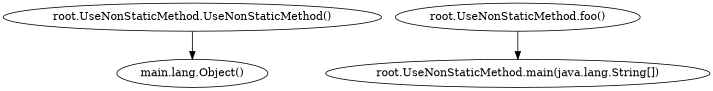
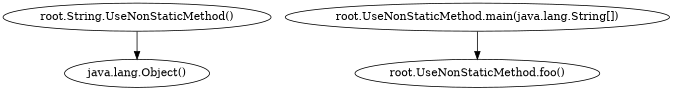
node "root.UseNonStaticMethod.UseNonStaticMethod()": label "root.UseNonStaticMethod.UseNonStaticMethod()" -> "root.String.UseNonStaticMethod()"
edge "root.UseNonStaticMethod.foo()" -> "root.UseNonStaticMethod.main(java.lang.String[])": reversed
node "main.lang.Object()": label "main.lang.Object()" -> "java.lang.Object()"
